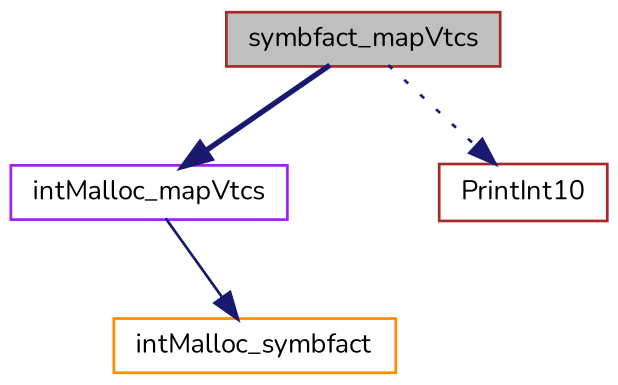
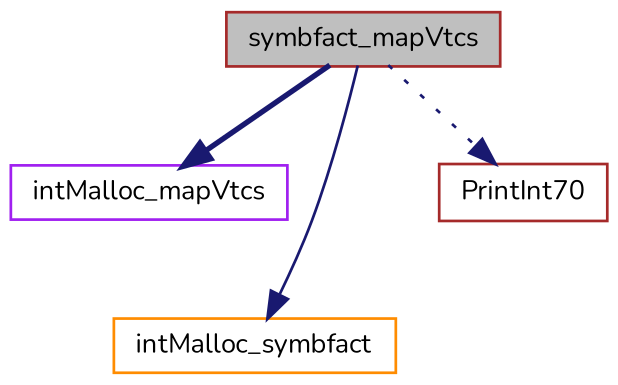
node "PrintInt10": label "PrintInt10" -> "PrintInt70"
edge "intMalloc_mapVtcs" -> "intMalloc_symbfact": now "symbfact_mapVtcs" -> "intMalloc_symbfact"
